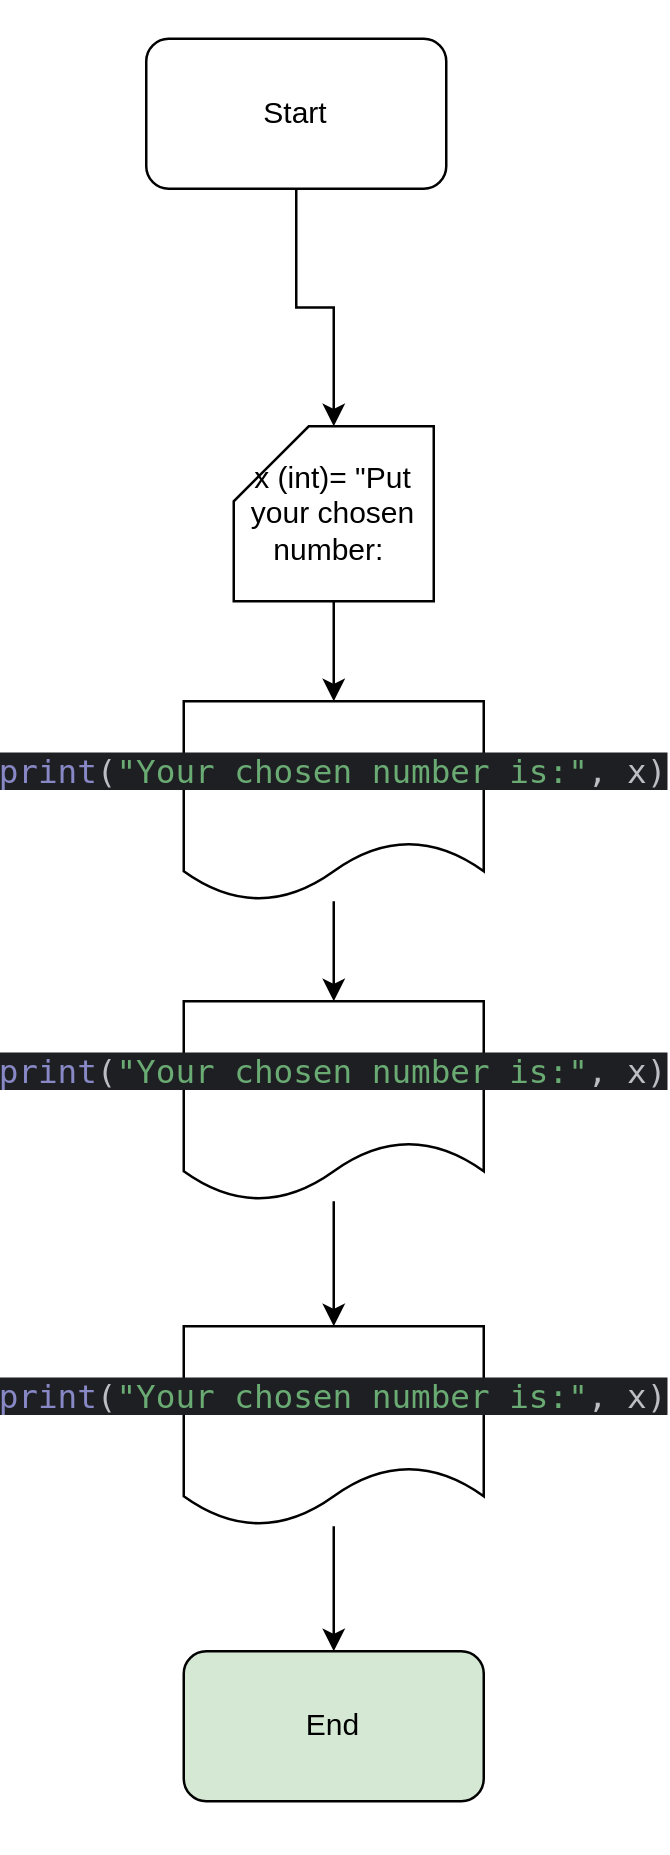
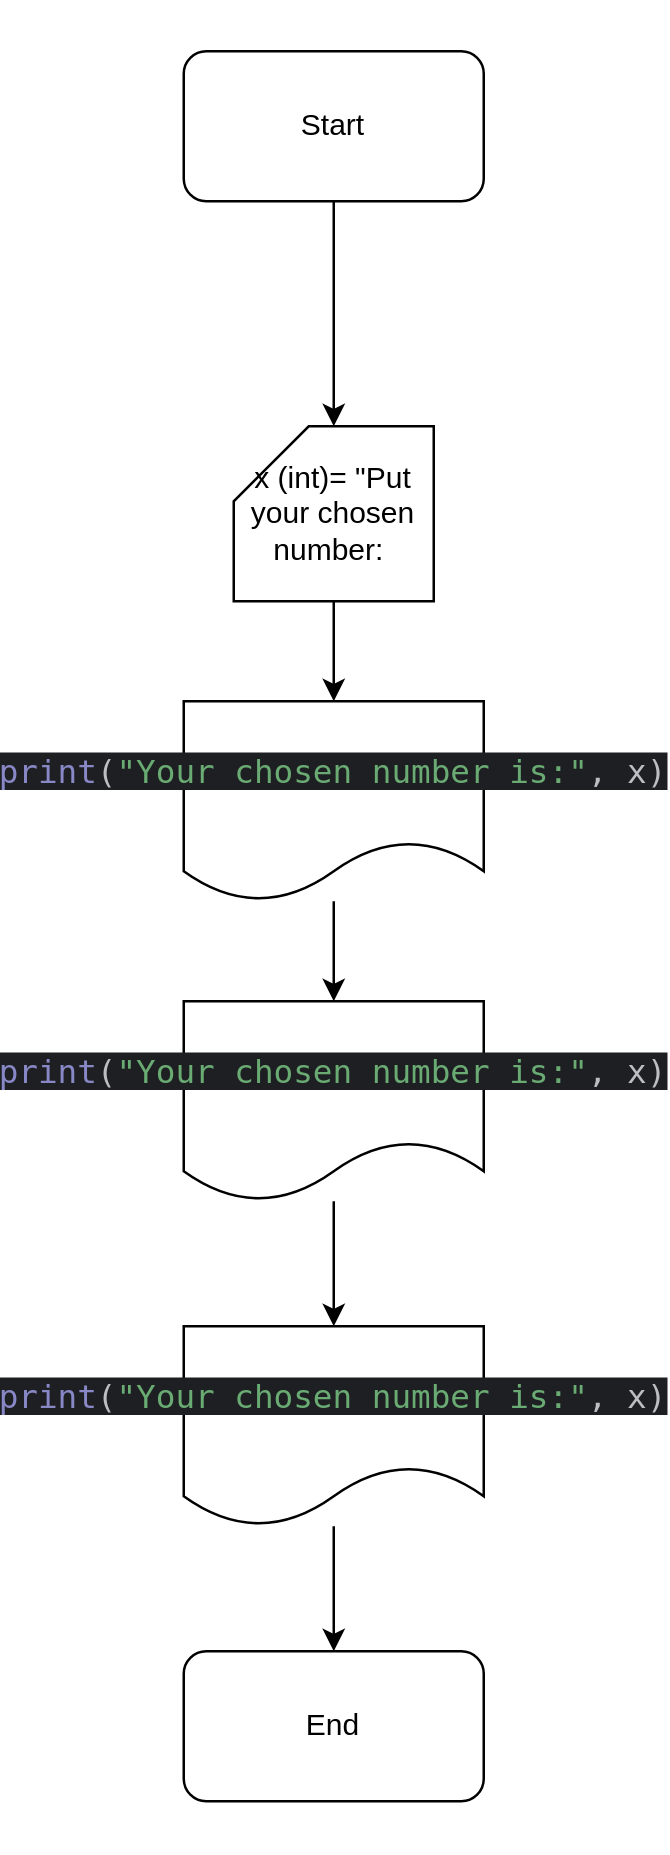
node "Start": moved (296, 114) -> (334, 126)
node "End": fillcolor #d5e8d4 -> #ffffff
